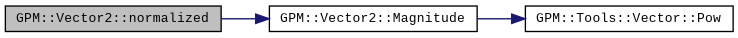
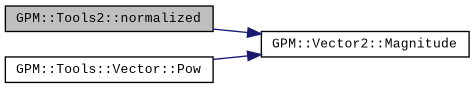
node "GPM::Vector2::normalized": label "GPM::Vector2::normalized" -> "GPM::Tools2::normalized"
edge "GPM::Vector2::Magnitude" -> "GPM::Tools::Vector::Pow": reversed
